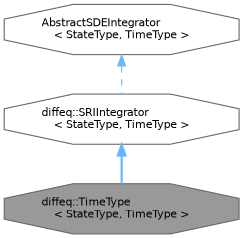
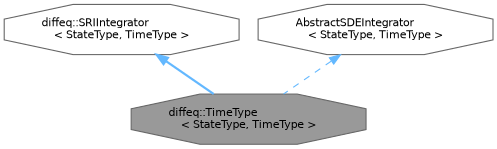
edge "diffeq::SRIIntegrator < StateType, TimeType >" -> "AbstractSDEIntegrator < StateType, TimeType >": now "diffeq::TimeType < StateType, TimeType >" -> "AbstractSDEIntegrator < StateType, TimeType >"
